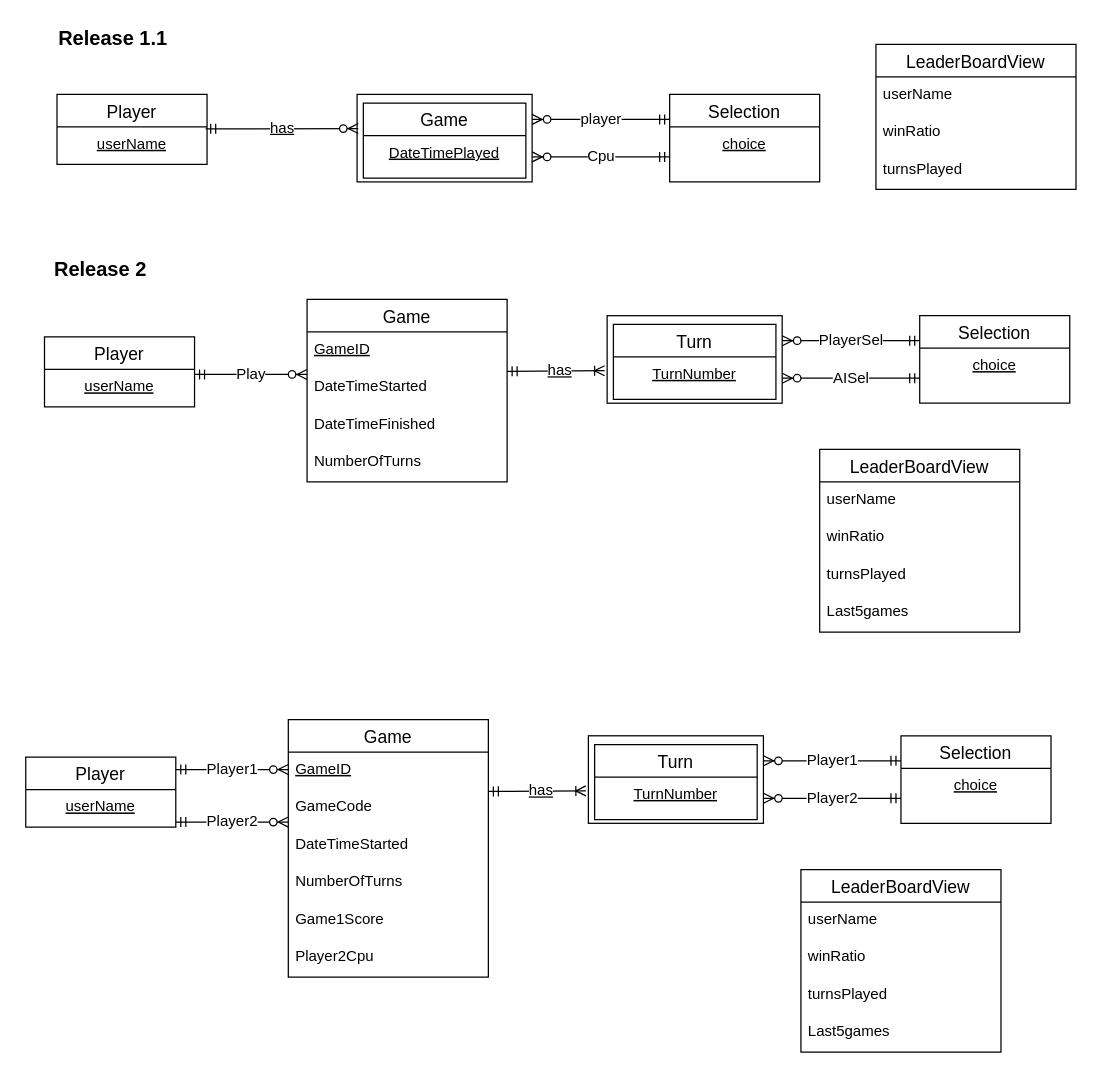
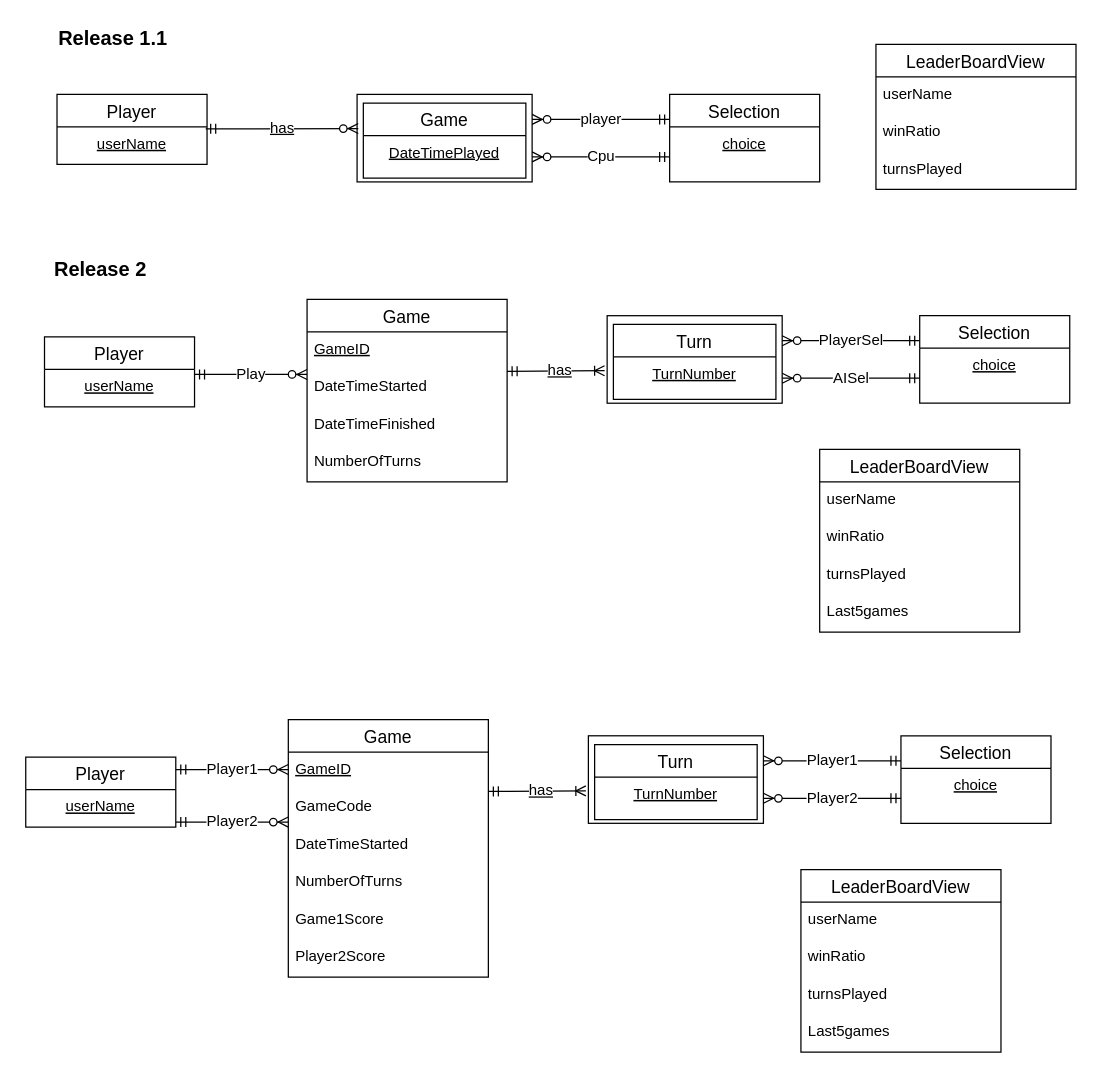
node "Player2Cpu": label "Player2Cpu" -> "Player2Score"
